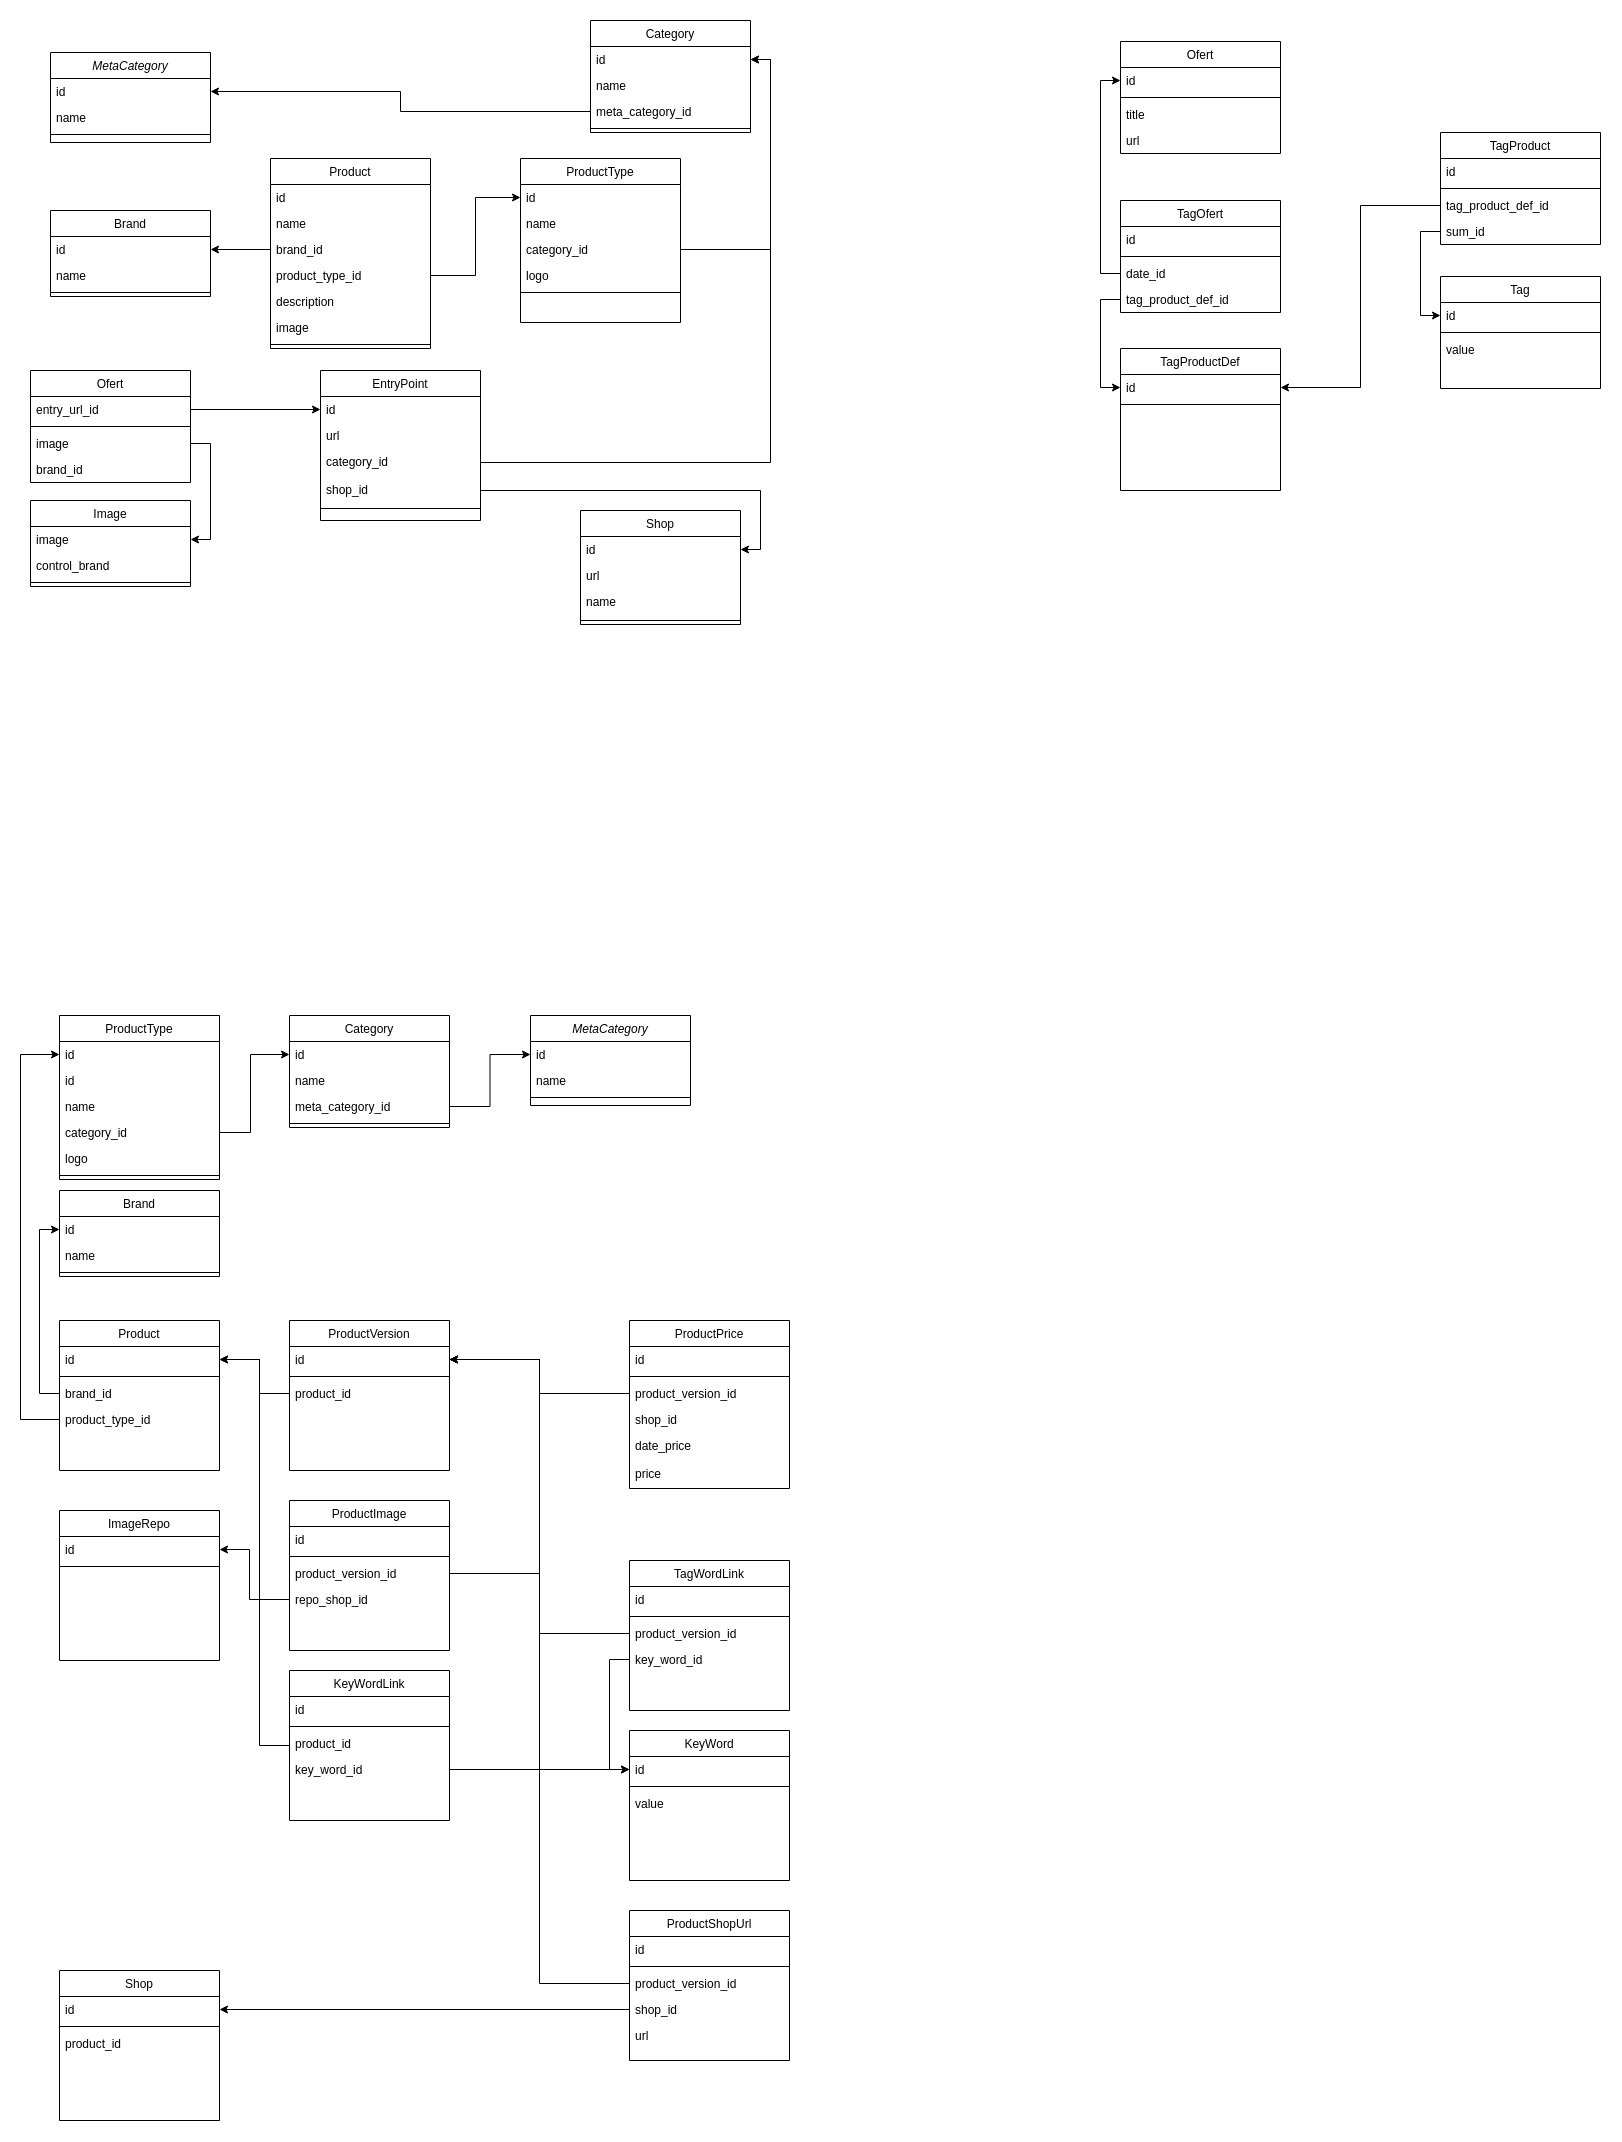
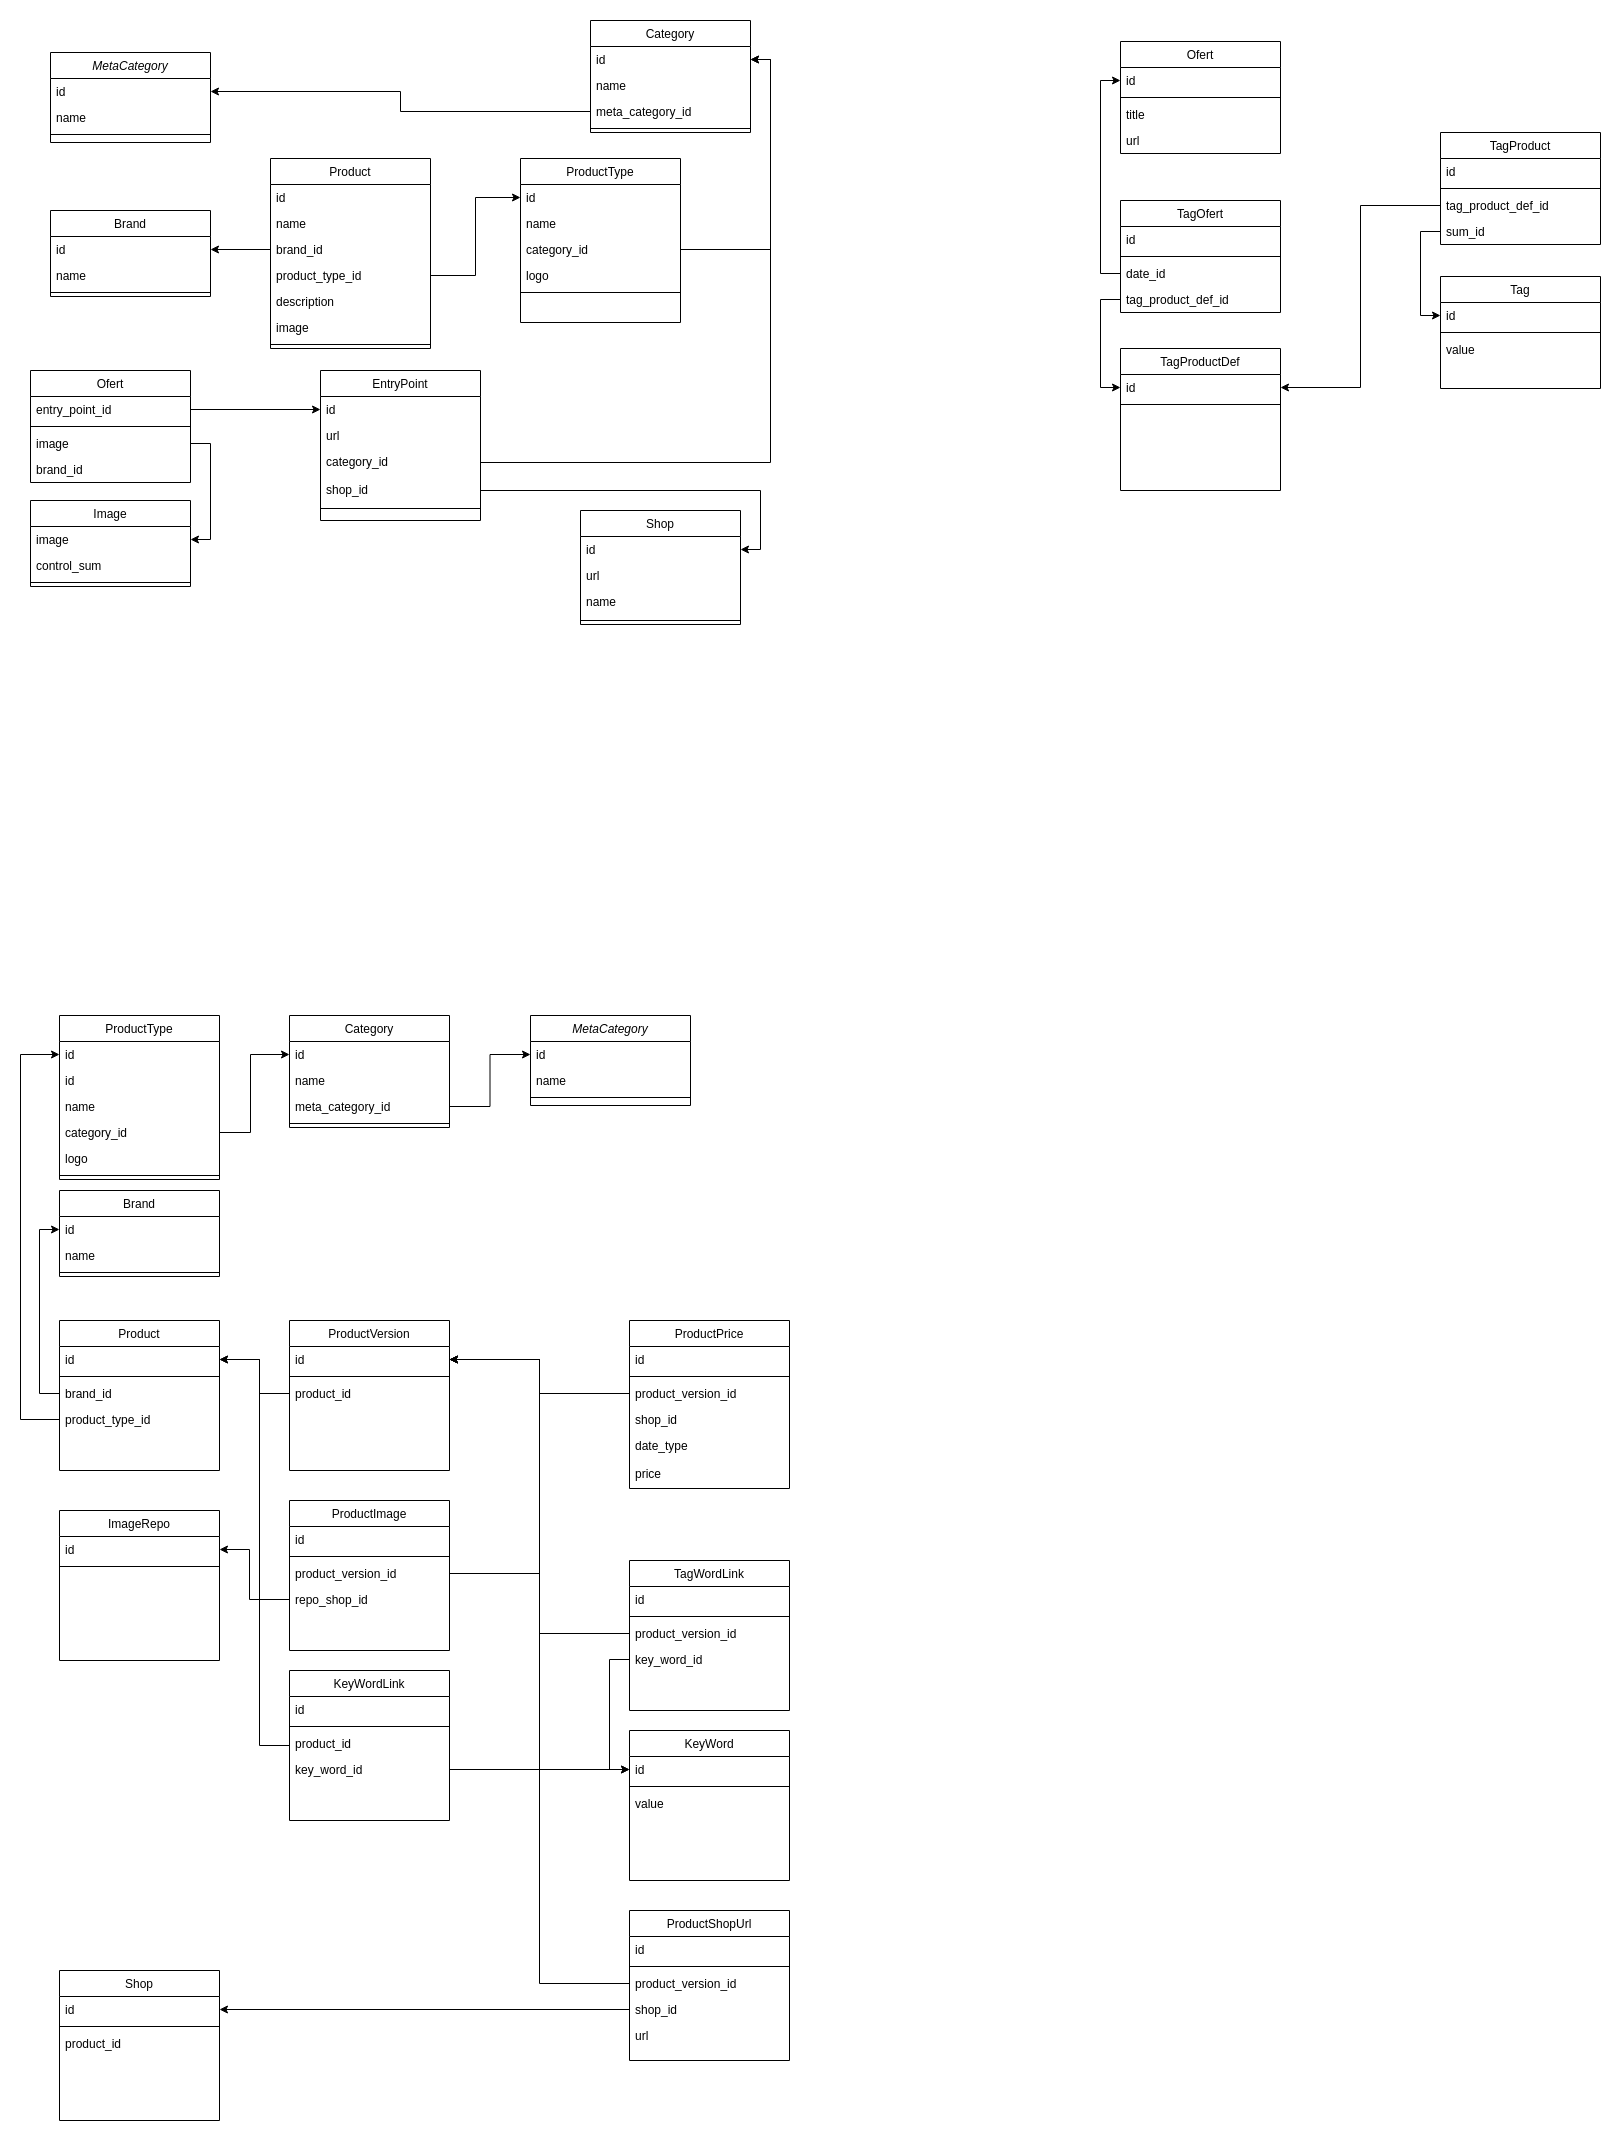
node "entry_url_id": label "entry_url_id" -> "entry_point_id"
node "control_brand": label "control_brand" -> "control_sum"
node "date_price": label "date_price" -> "date_type"
